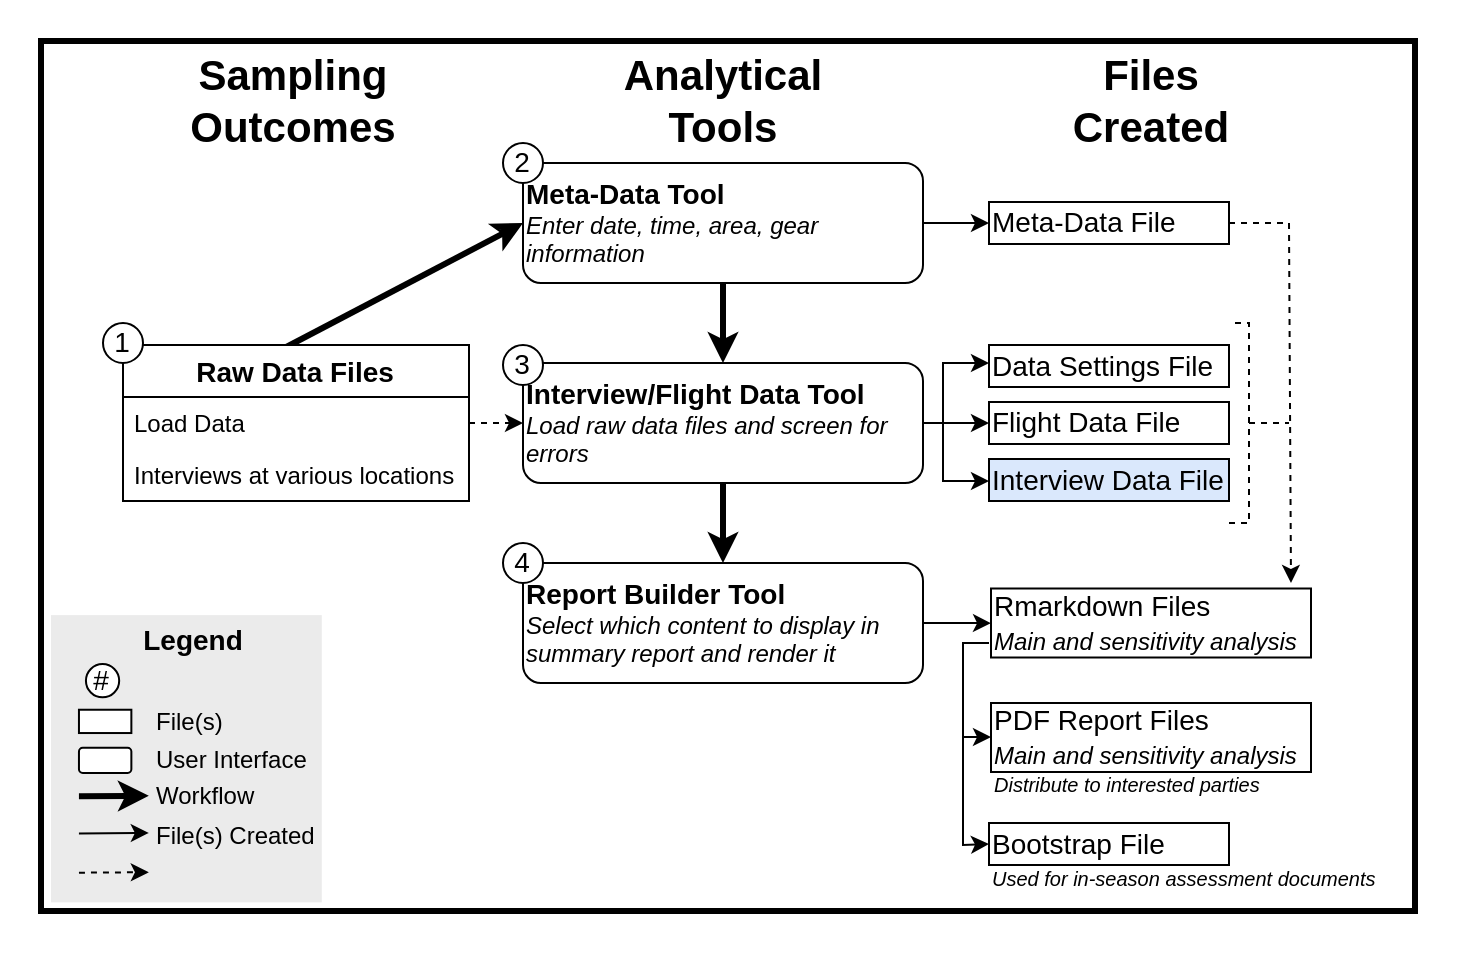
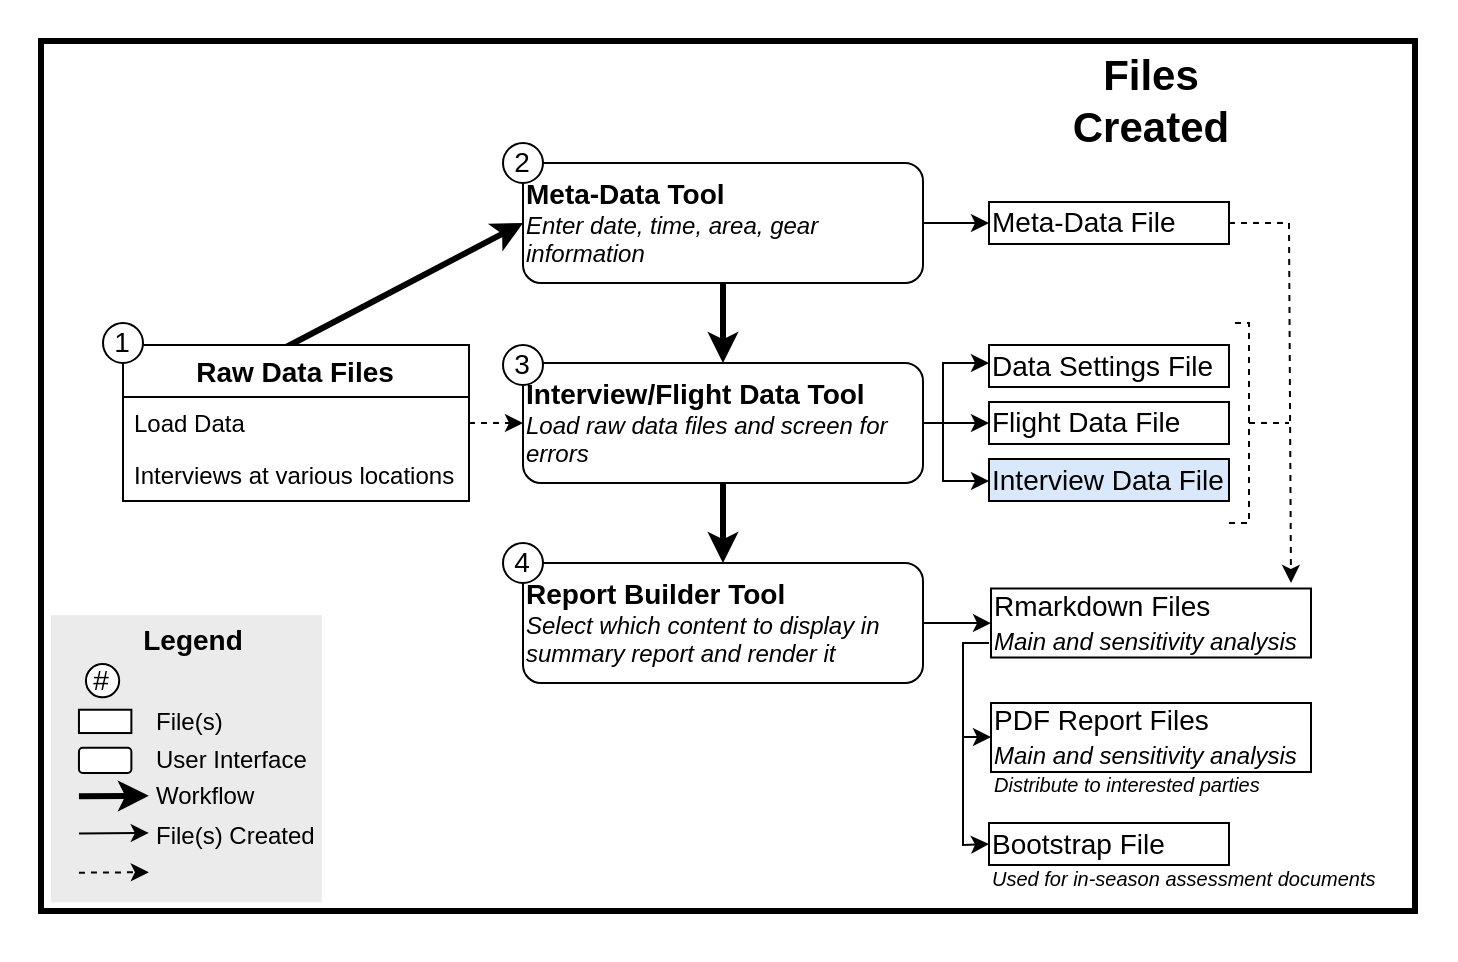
node "Sampling Outcomes": removed
node "Analytical Tools": removed
